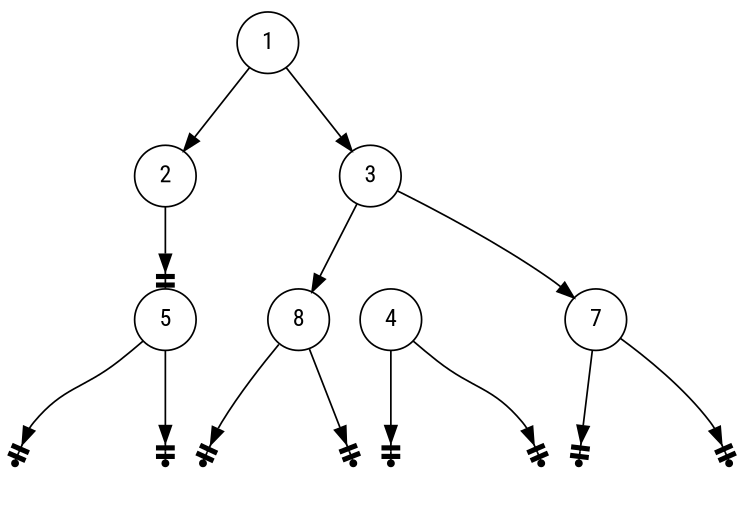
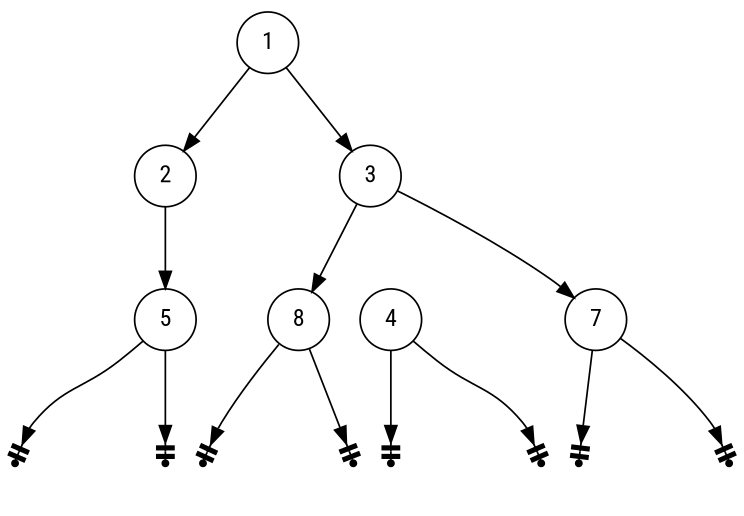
edge "2" -> "5": arrowhead teeteenormal -> normal
